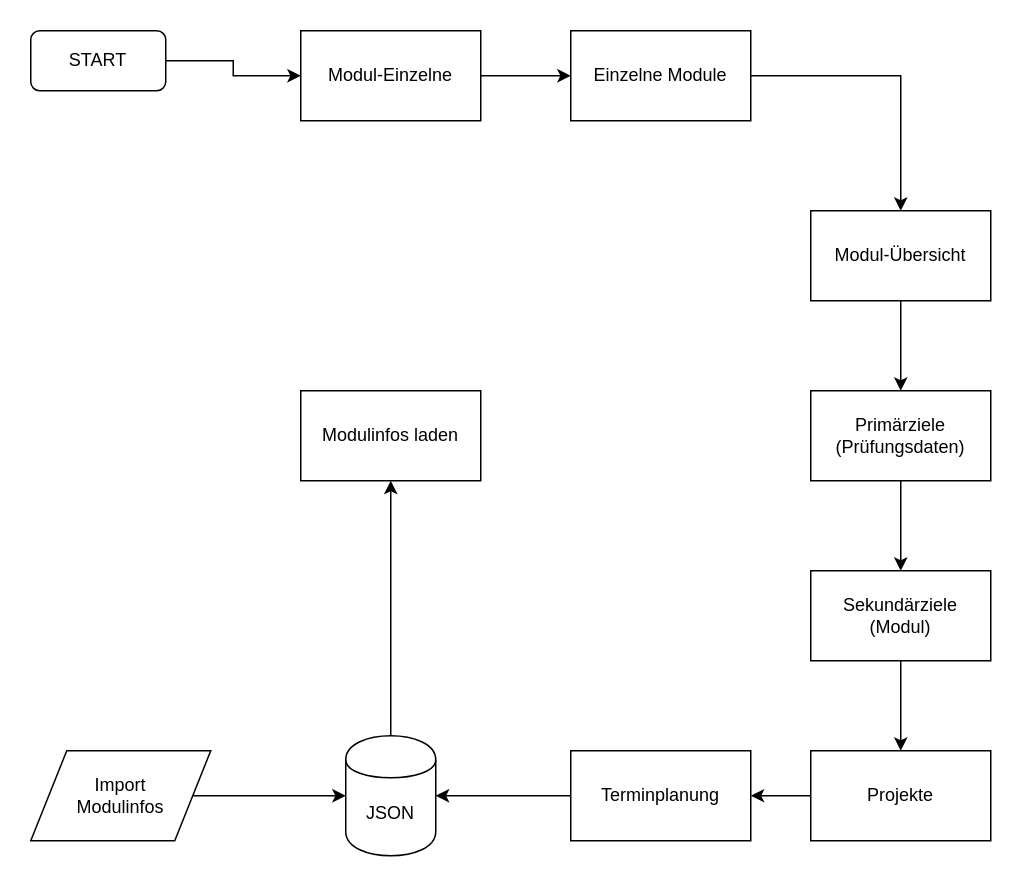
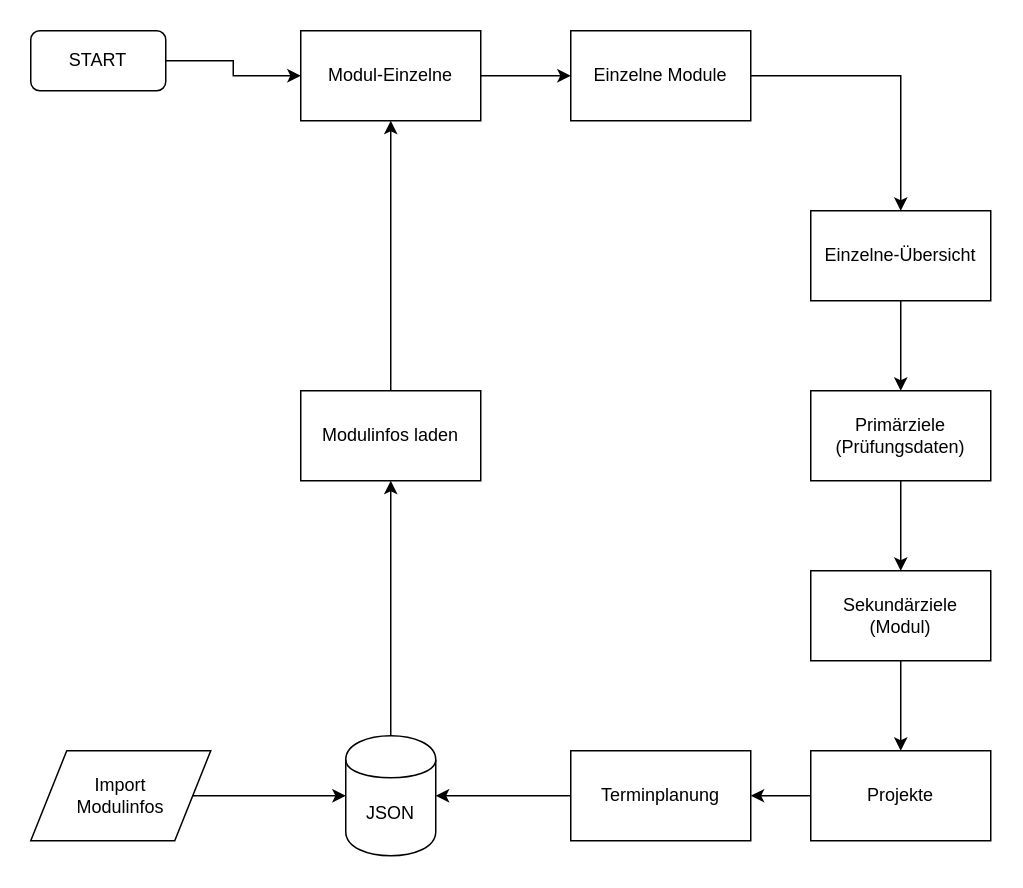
node "Modul-Übersicht": label "Modul-Übersicht" -> "Einzelne-Übersicht"
edge "Modulinfos laden" -> "Modul-Einzelne": added
